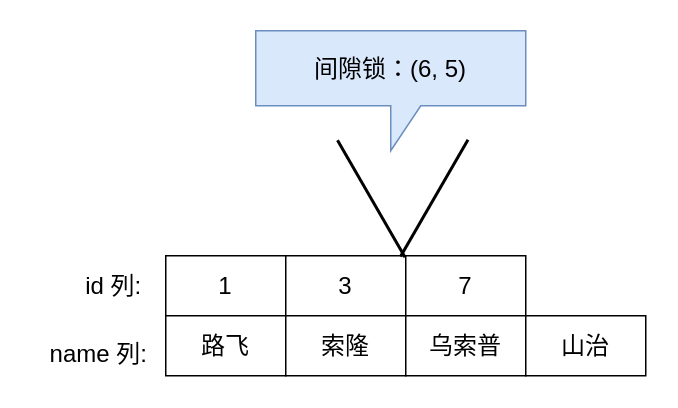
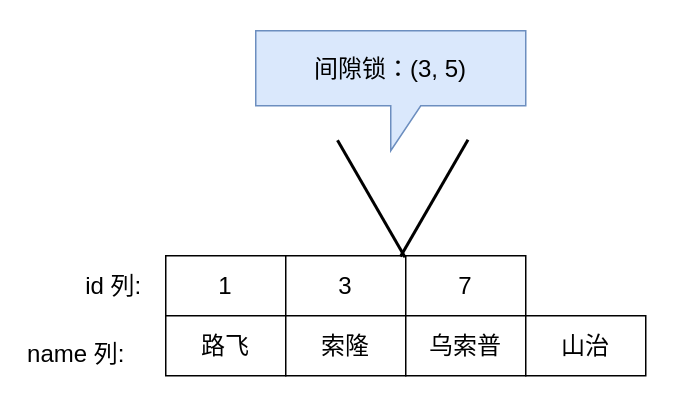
node "间隙锁：(6, 5)": label "间隙锁：(6, 5)" -> "间隙锁：(3, 5)"
node "name 列:": moved (98, 353) -> (76, 353)
